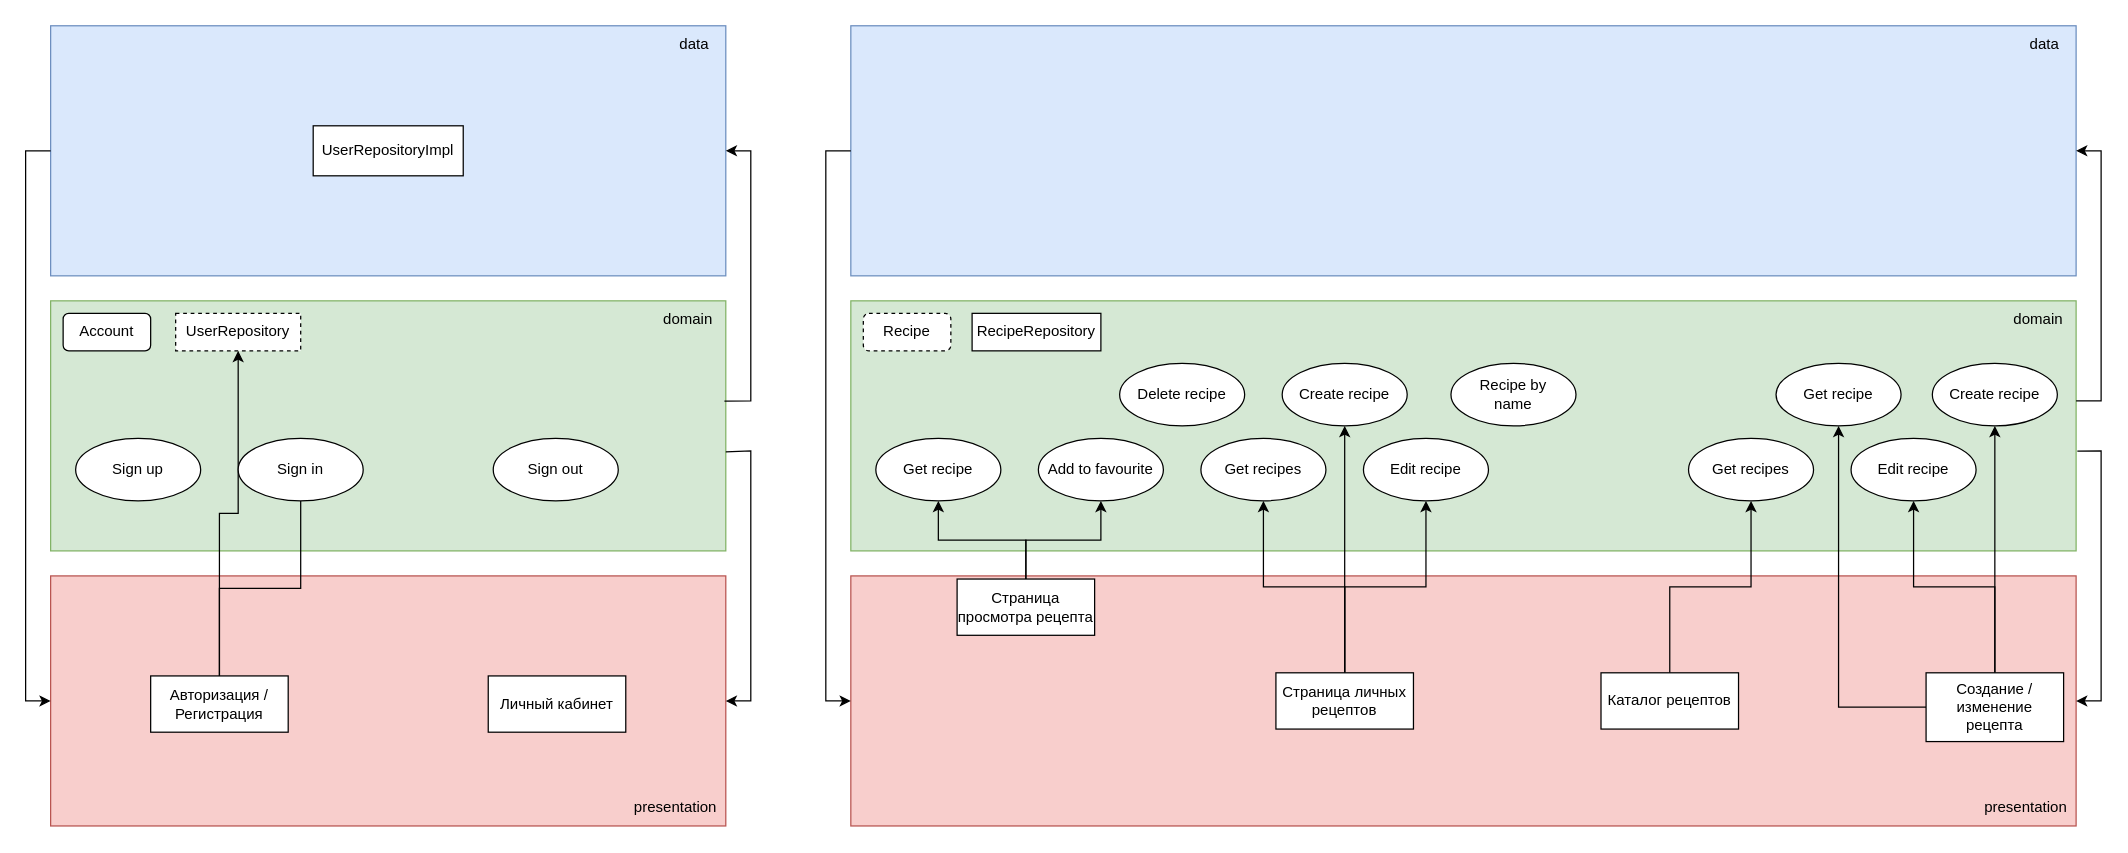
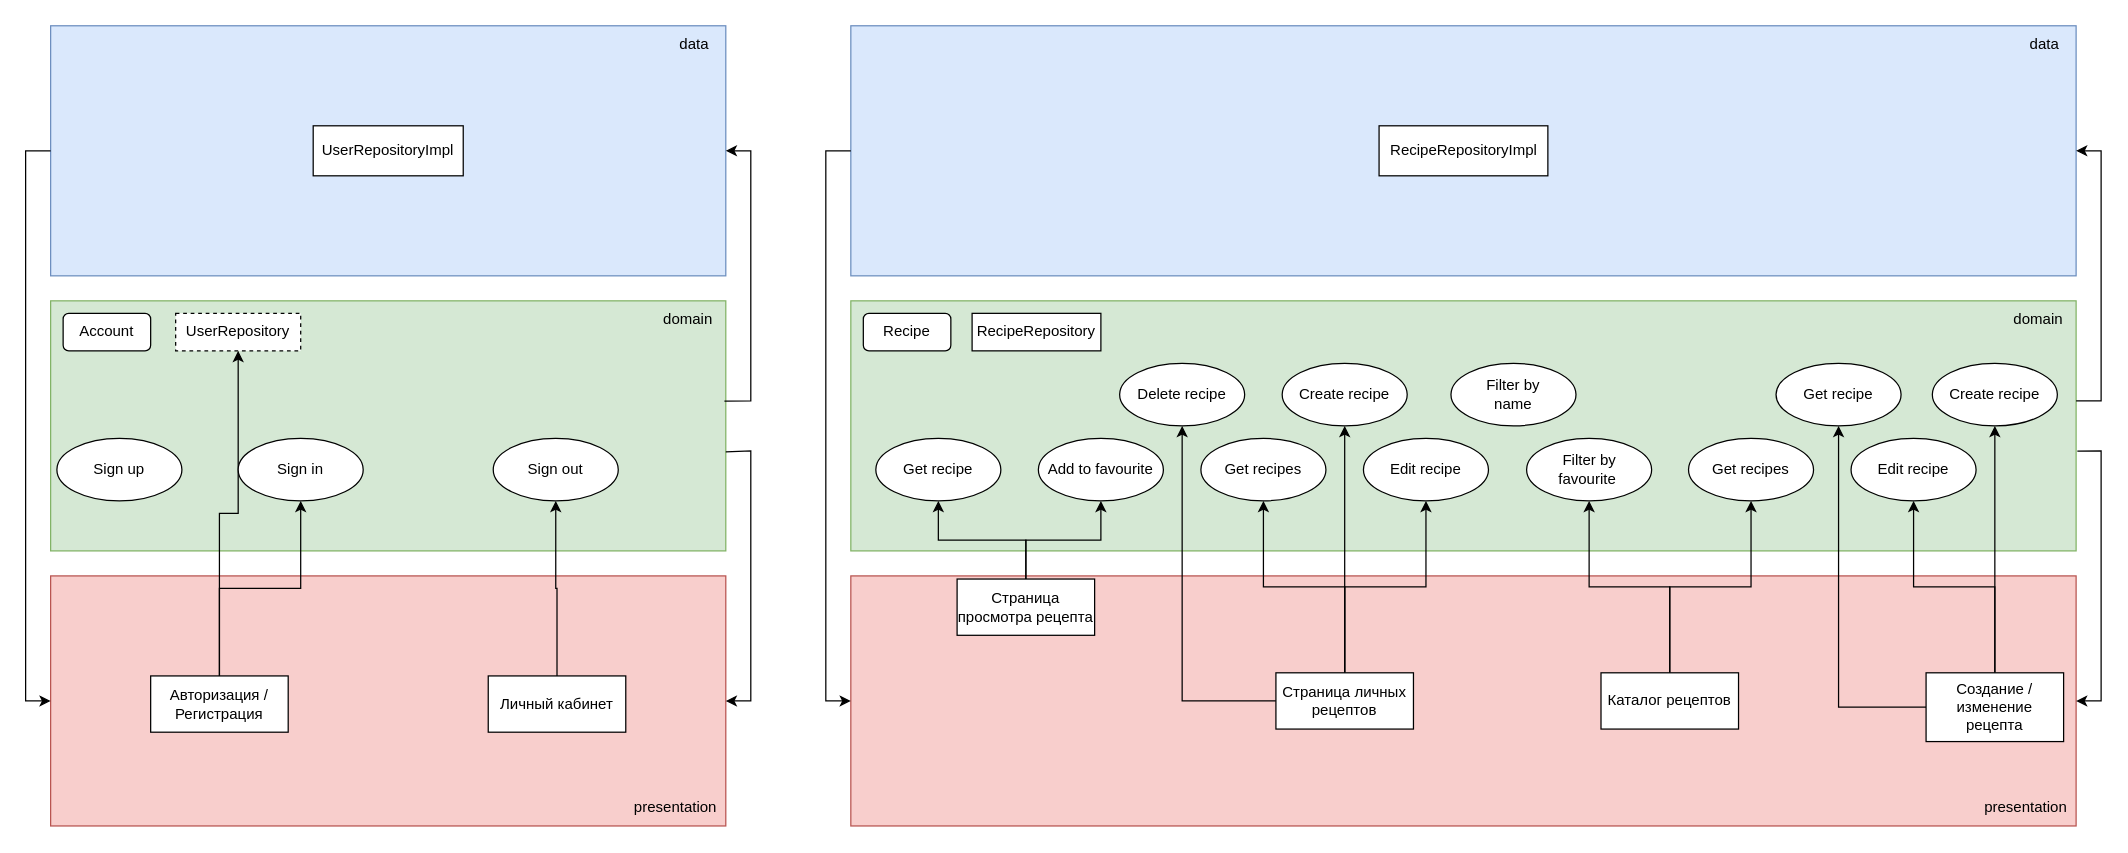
node "RecipeRepositoryImpl": added
node "Recipe": style dashed -> solid
node "Recipe by name": label "Recipe by name" -> "Filter by name"
node "Sign up": moved (138, 469) -> (119, 469)
node "Filter by favourite": added
edge "Sign in" -- "Авторизация / Регистрация": arrowhead none -> classic
edge "Каталог рецептов" -> "Filter by favourite": added
edge "Личный кабинет" -> "Sign out": added
edge "Страница личных рецептов" -> "Delete recipe": added
